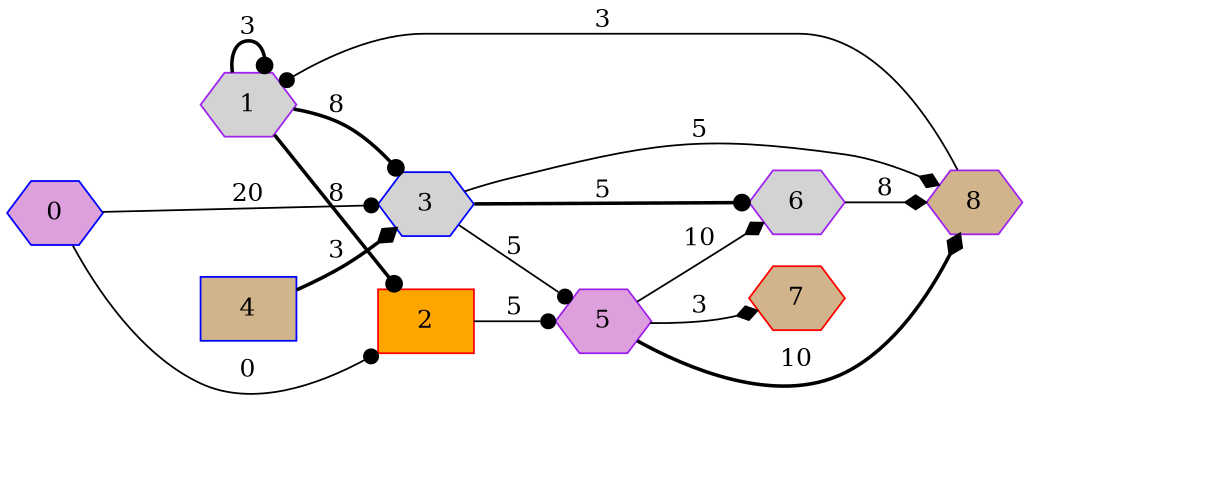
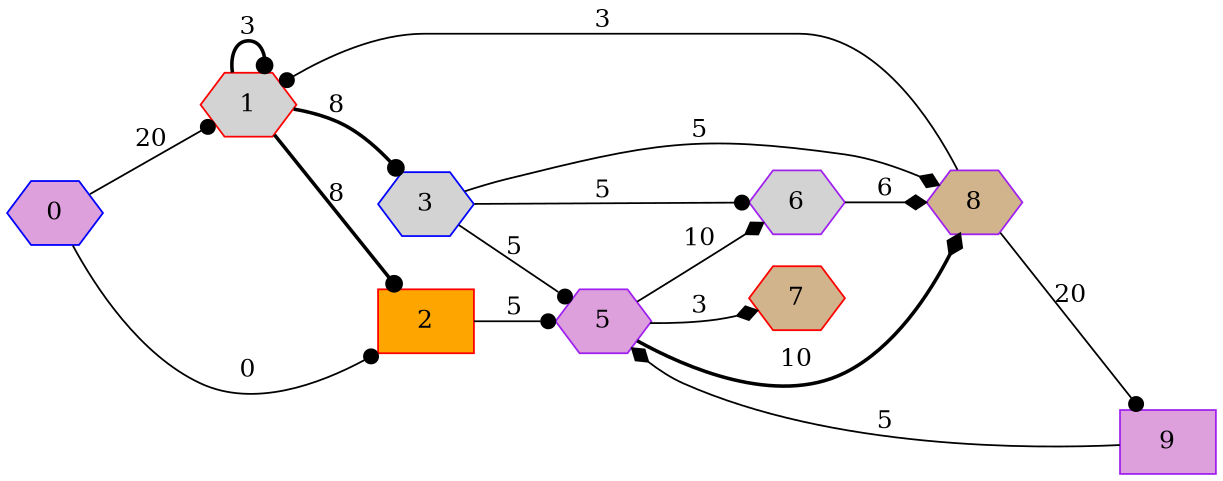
node "1": color purple -> red
edge "6" -> "8": label "8" -> "6"
edge "3" -> "6": style bold -> solid
edge "0" -> "3": now "0" -> "1"
node "4": removed
node "9": added
